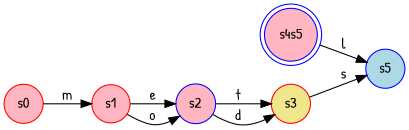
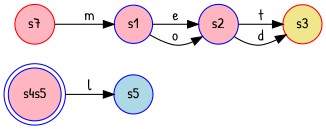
edge "s3" -> "s5": removed, label "s"
node "s0": label "s0" -> "s7"
node "s1": color red -> blue
